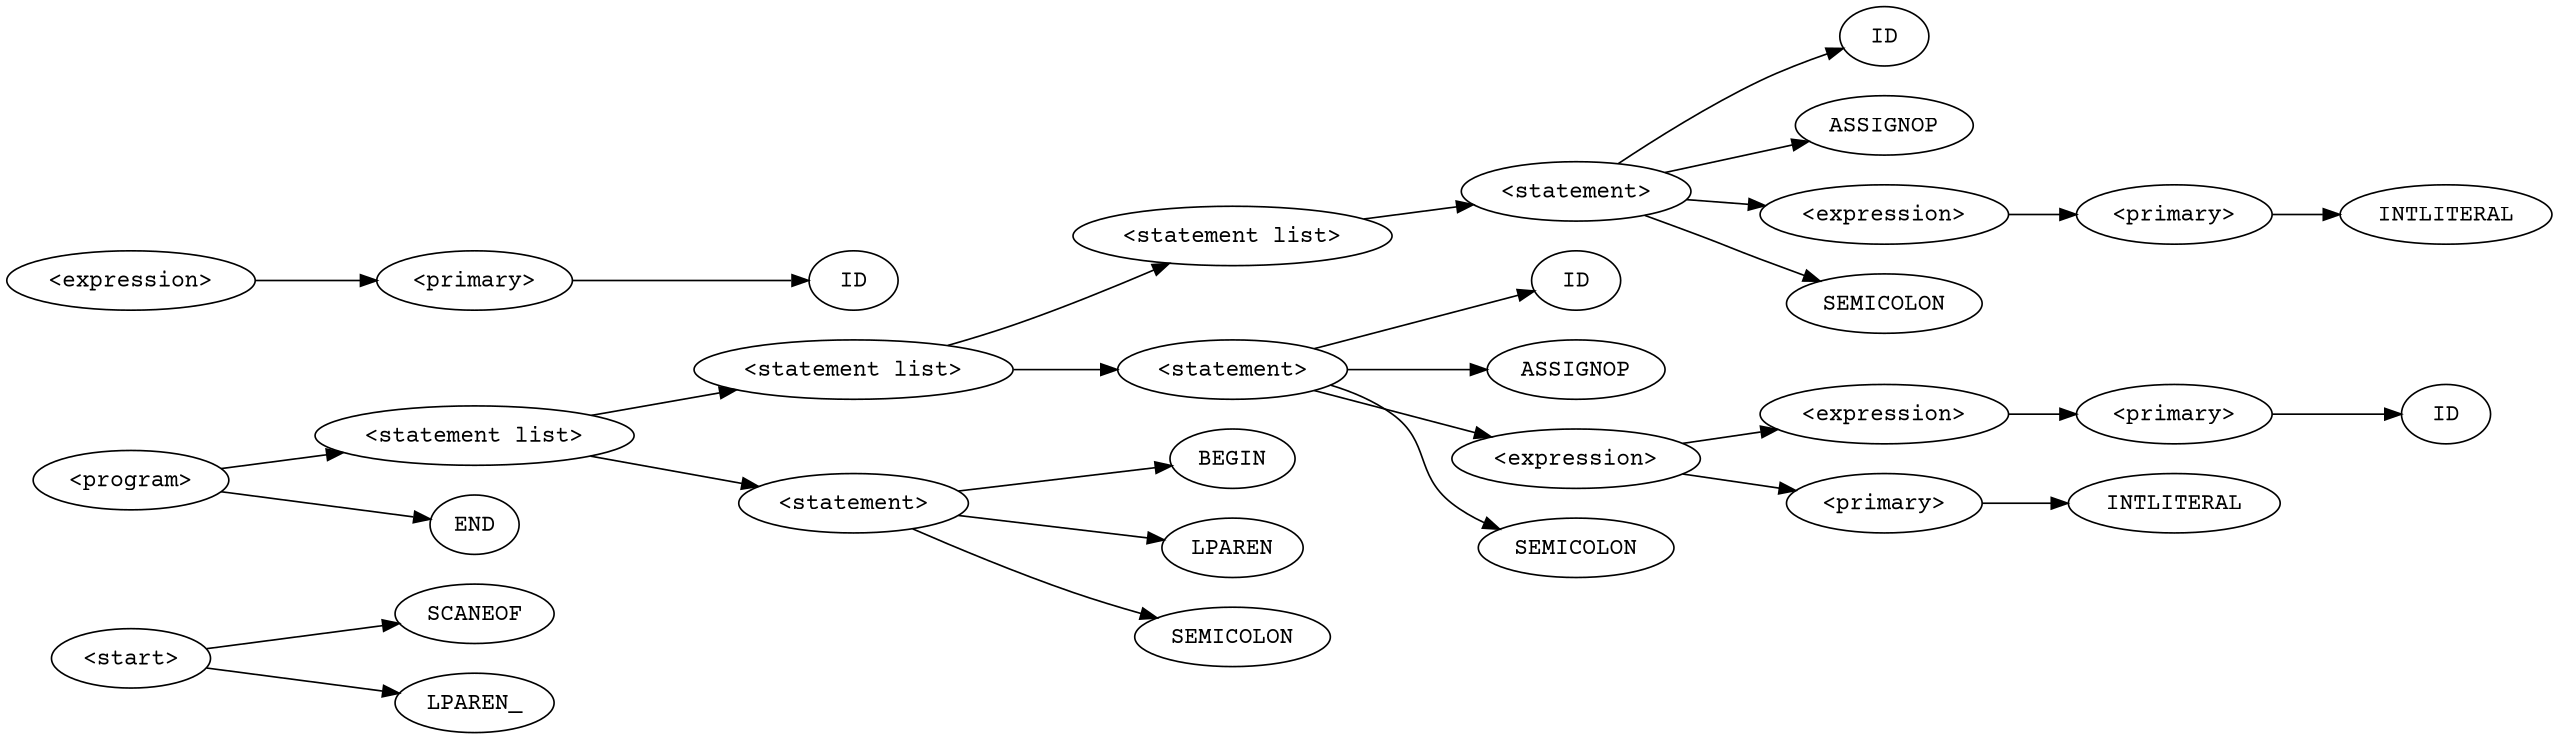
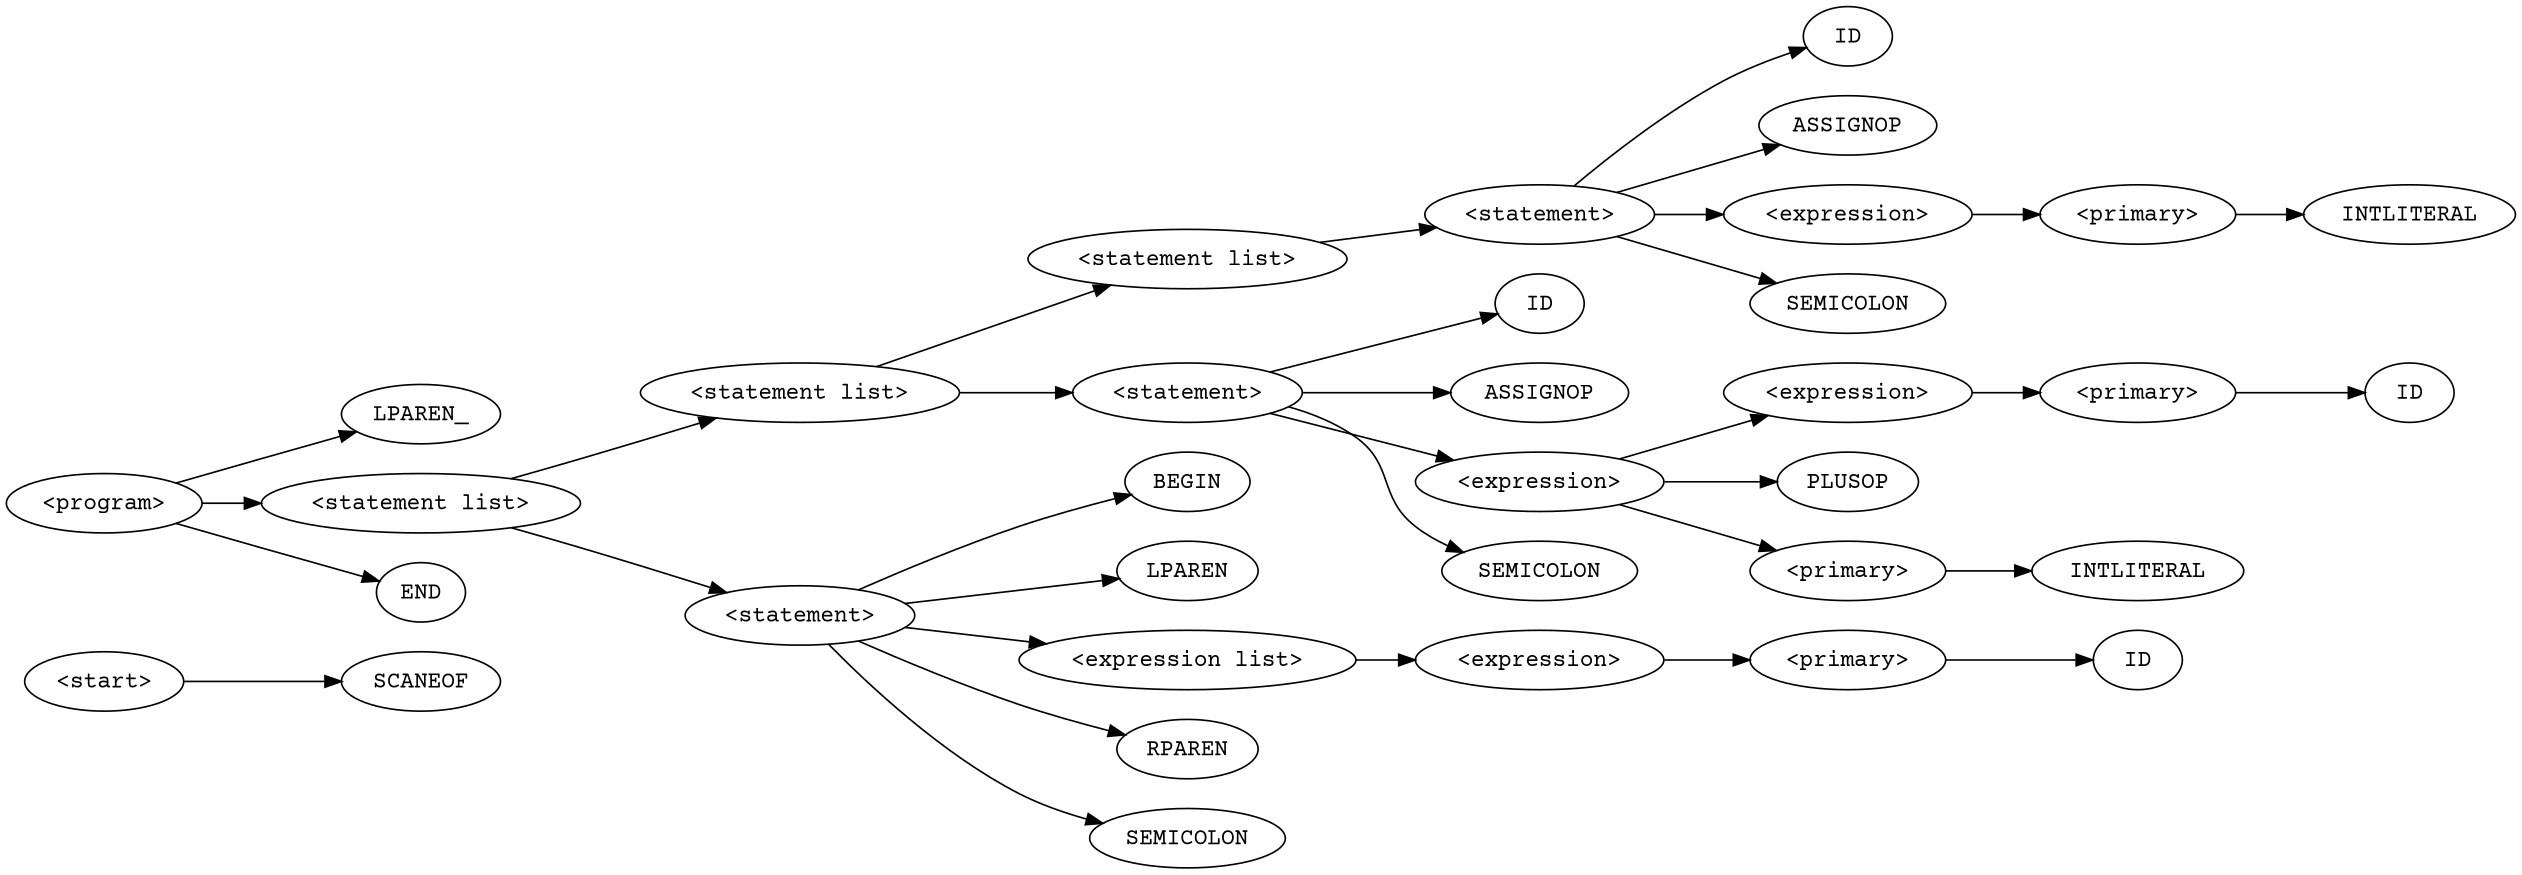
node "PLUSOP": added
node "<expression list>": added
edge "<start>" -> "LPAREN_": now "<program>" -> "LPAREN_"
node "RPAREN": added
